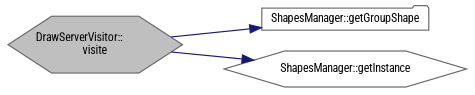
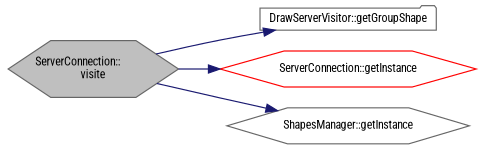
node "ShapesManager::getGroupShape": label "ShapesManager::getGroupShape" -> "DrawServerVisitor::getGroupShape"
node "DrawServerVisitor:: visite": label "DrawServerVisitor:: visite" -> "ServerConnection:: visite"
node "ServerConnection::getInstance": added
